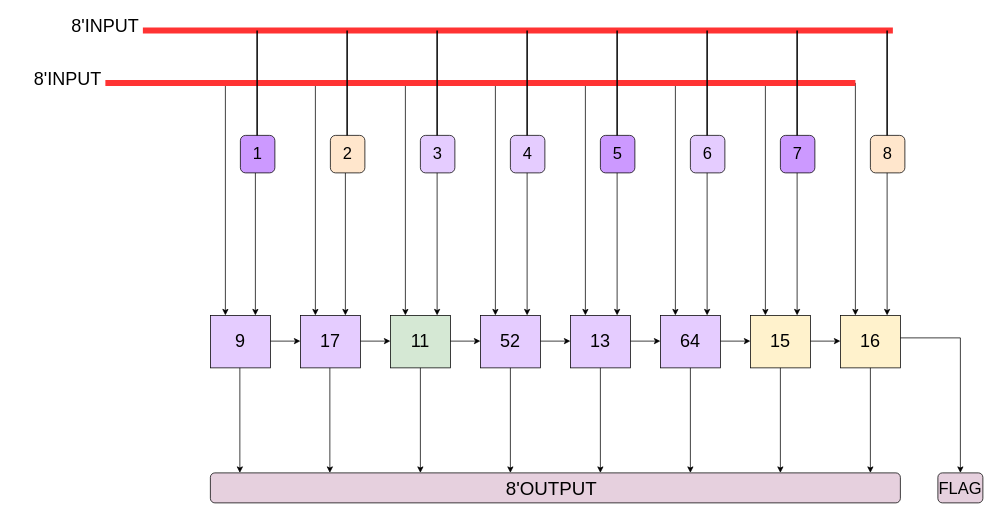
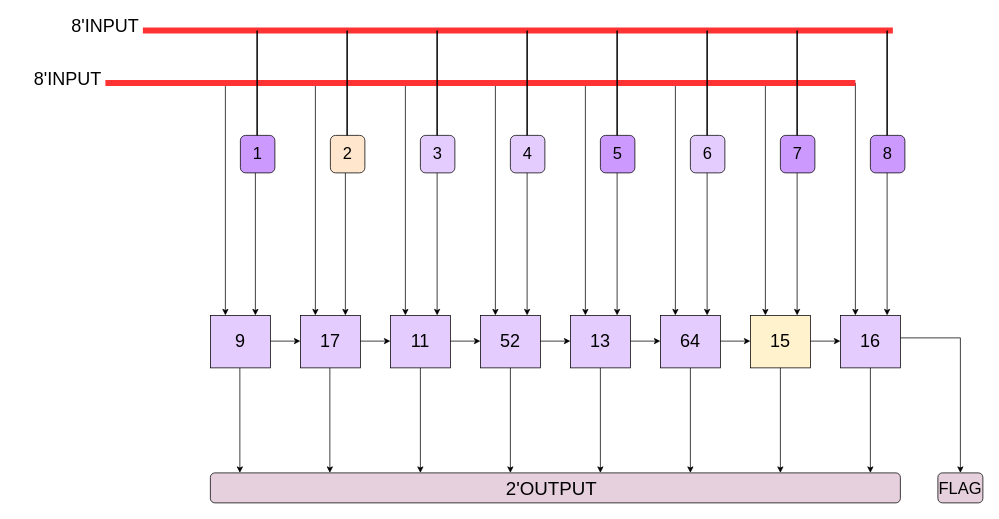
node "8": fillcolor #ffe6cc -> #cc99ff
node "11": fillcolor #d5e8d4 -> #e5ccff
node "16": fillcolor #fff2cc -> #e5ccff
node "8'OUTPUT": label "8'OUTPUT" -> "2'OUTPUT"
